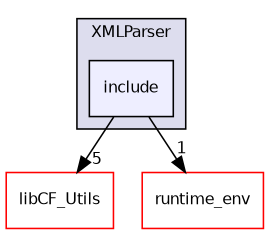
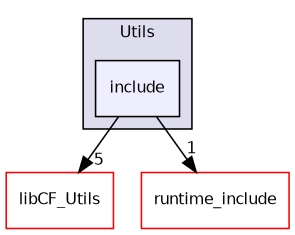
cluster "XMLParser": label "XMLParser" -> "Utils"
node "runtime_env": label "runtime_env" -> "runtime_include"
